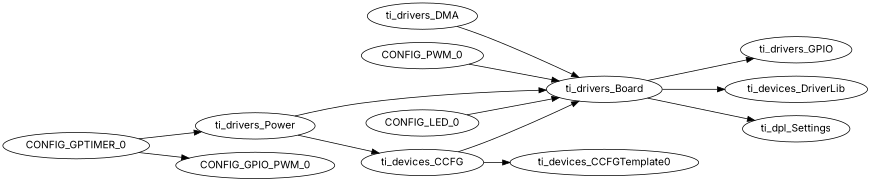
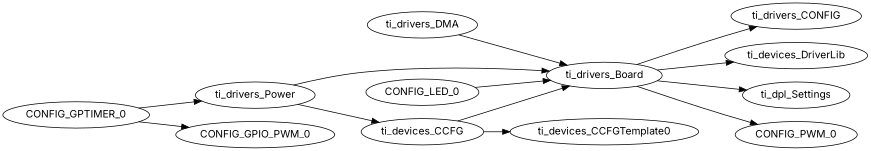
node "ti_drivers_GPIO": label "ti_drivers_GPIO" -> "ti_drivers_CONFIG"
edge "CONFIG_PWM_0" -> "ti_drivers_Board": reversed
